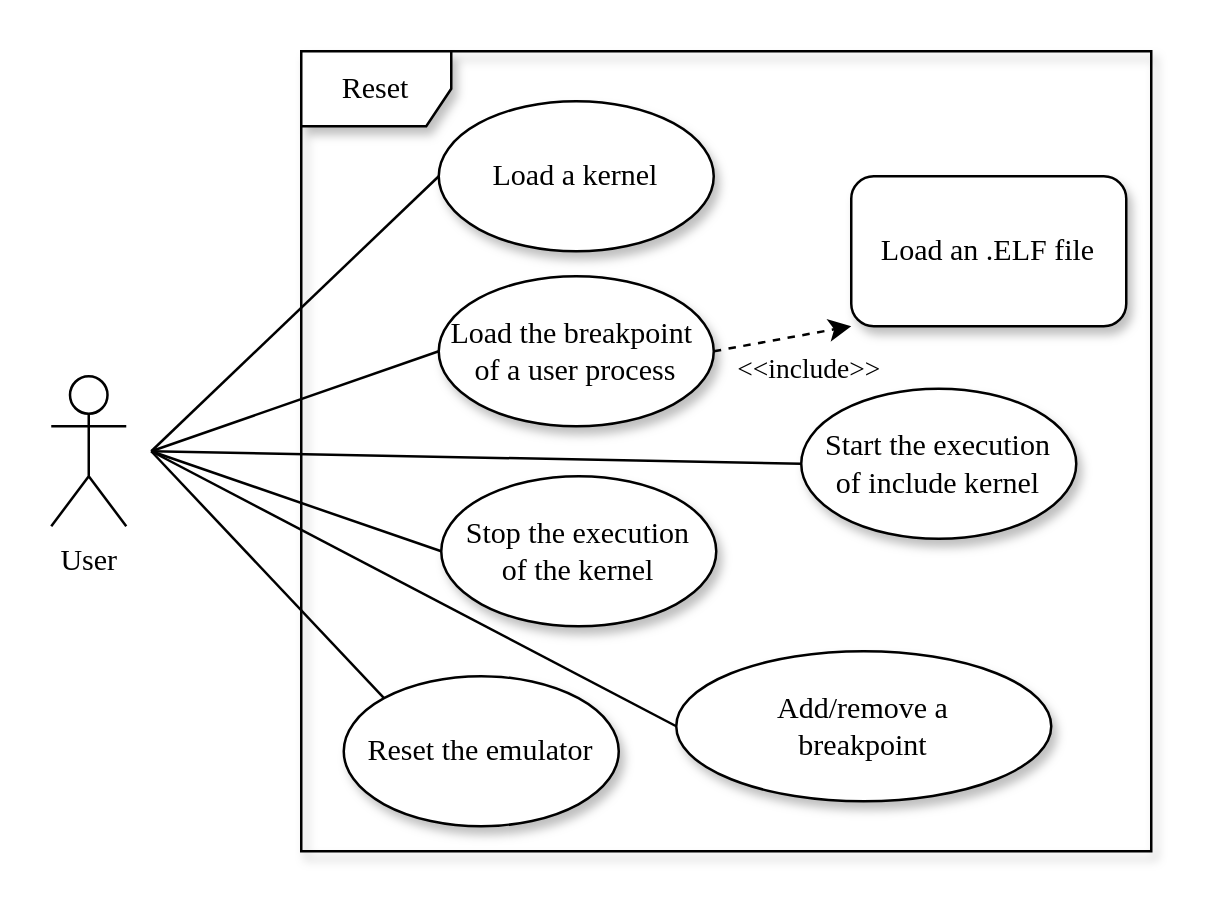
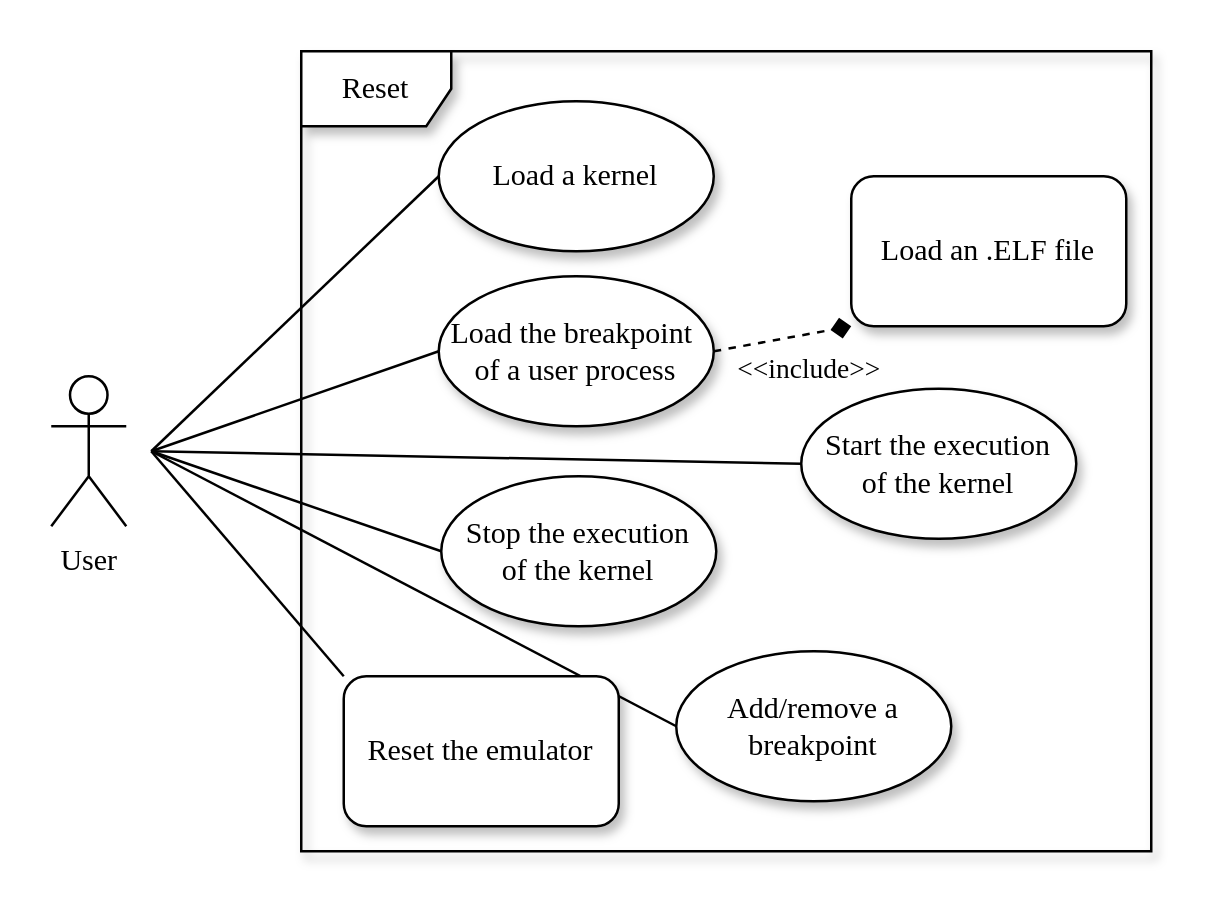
edge "Load the breakpoint of a user process" -> "Load an .ELF file": arrowhead classic -> diamond
node "Start the execution of include kernel": label "Start the execution of include kernel" -> "Start the execution of the kernel"
node "Add/remove a breakpoint": size 375x150 -> 275x150
node "Reset the emulator": shape ellipse -> rounded rectangle
